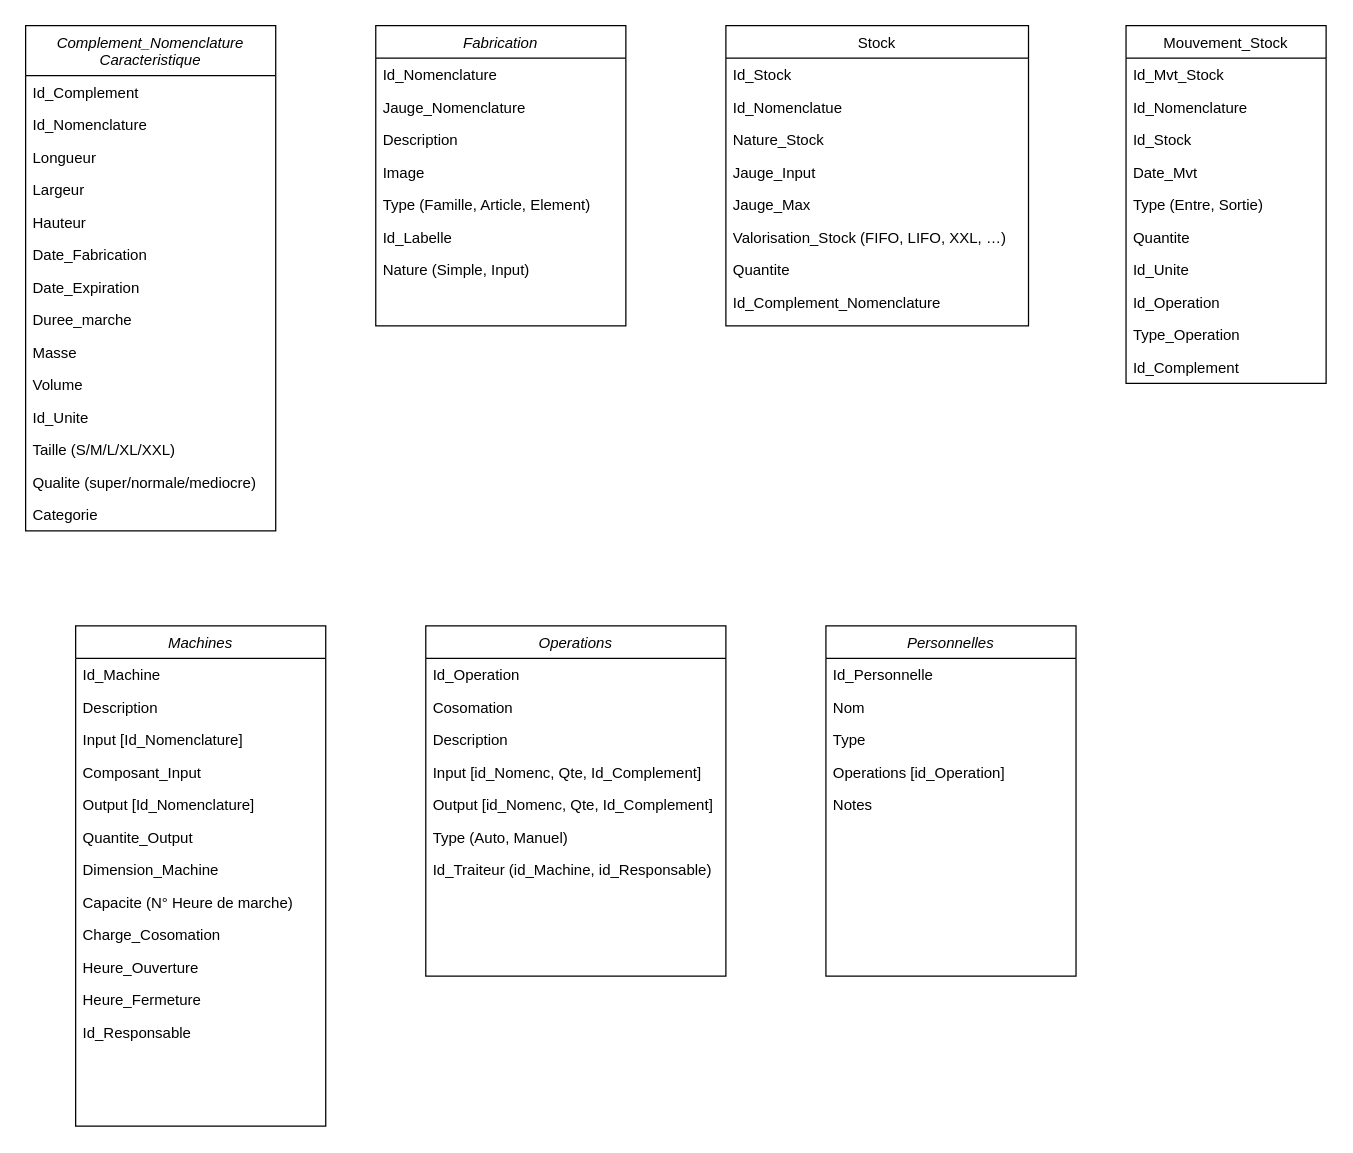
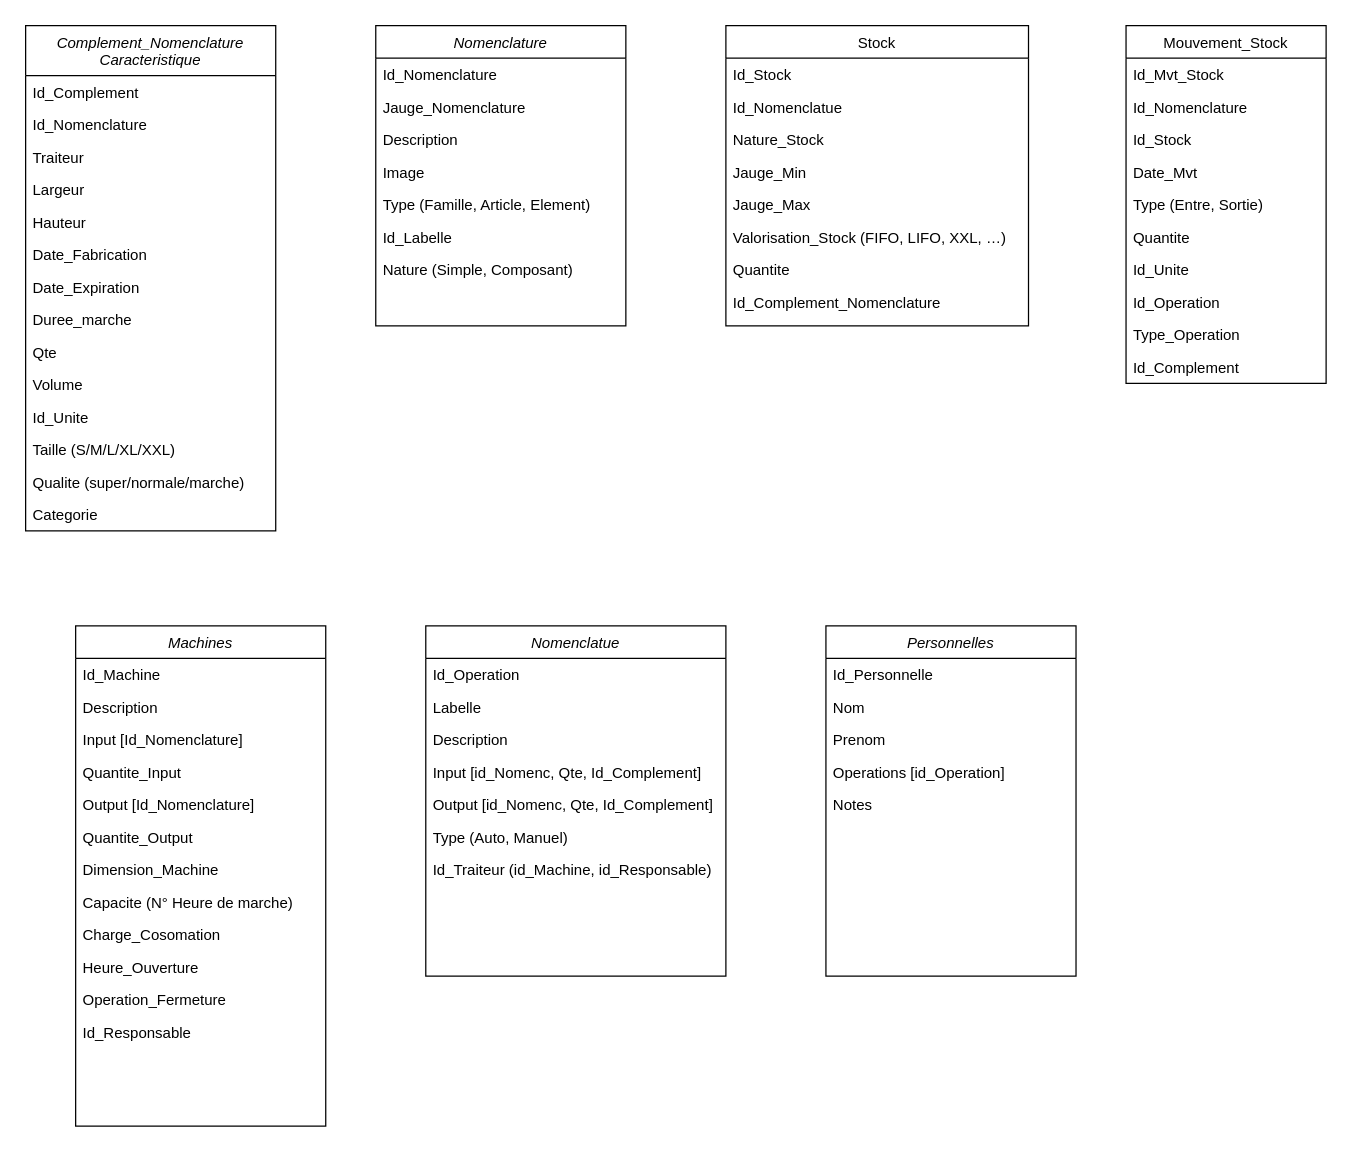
node "Fabrication": label "Fabrication" -> "Nomenclature"
node "Longueur": label "Longueur" -> "Traiteur"
node "Jauge_Input": label "Jauge_Input" -> "Jauge_Min"
node "Nature (Simple, Input)": label "Nature (Simple, Input)" -> "Nature (Simple, Composant)"
node "Masse": label "Masse" -> "Qte"
node "Qualite (super/normale/mediocre)": label "Qualite (super/normale/mediocre)" -> "Qualite (super/normale/marche)"
node "Operations": label "Operations" -> "Nomenclatue"
node "Cosomation": label "Cosomation" -> "Labelle"
node "Type": label "Type" -> "Prenom"
node "Composant_Input": label "Composant_Input" -> "Quantite_Input"
node "Heure_Fermeture": label "Heure_Fermeture" -> "Operation_Fermeture"
